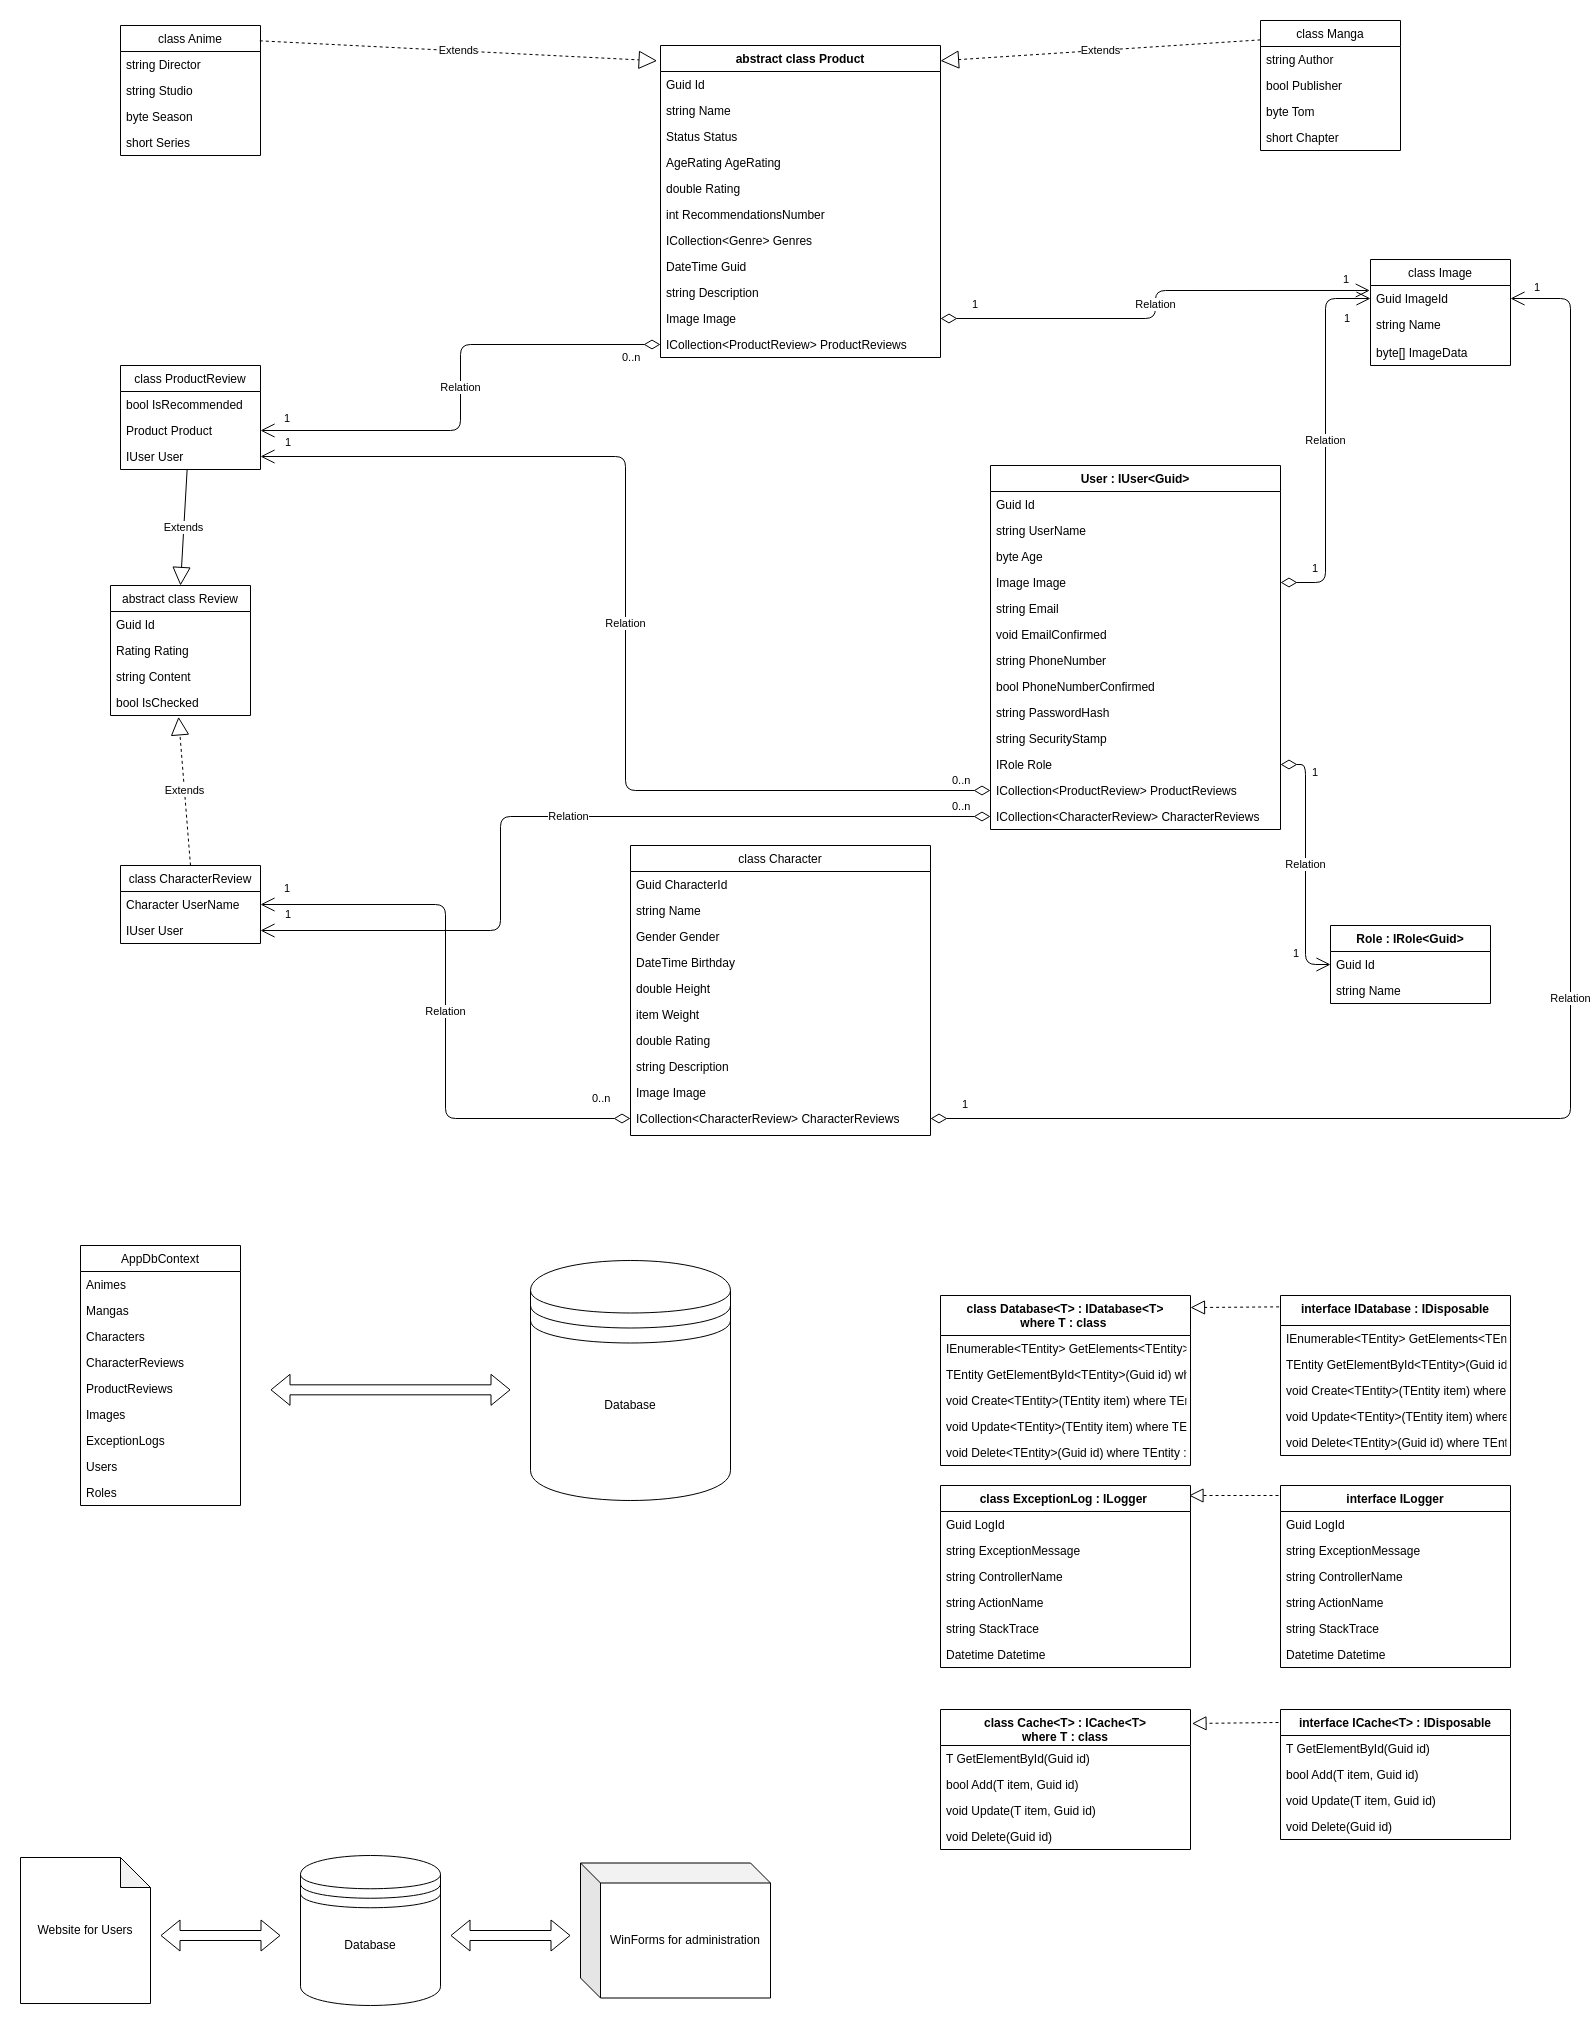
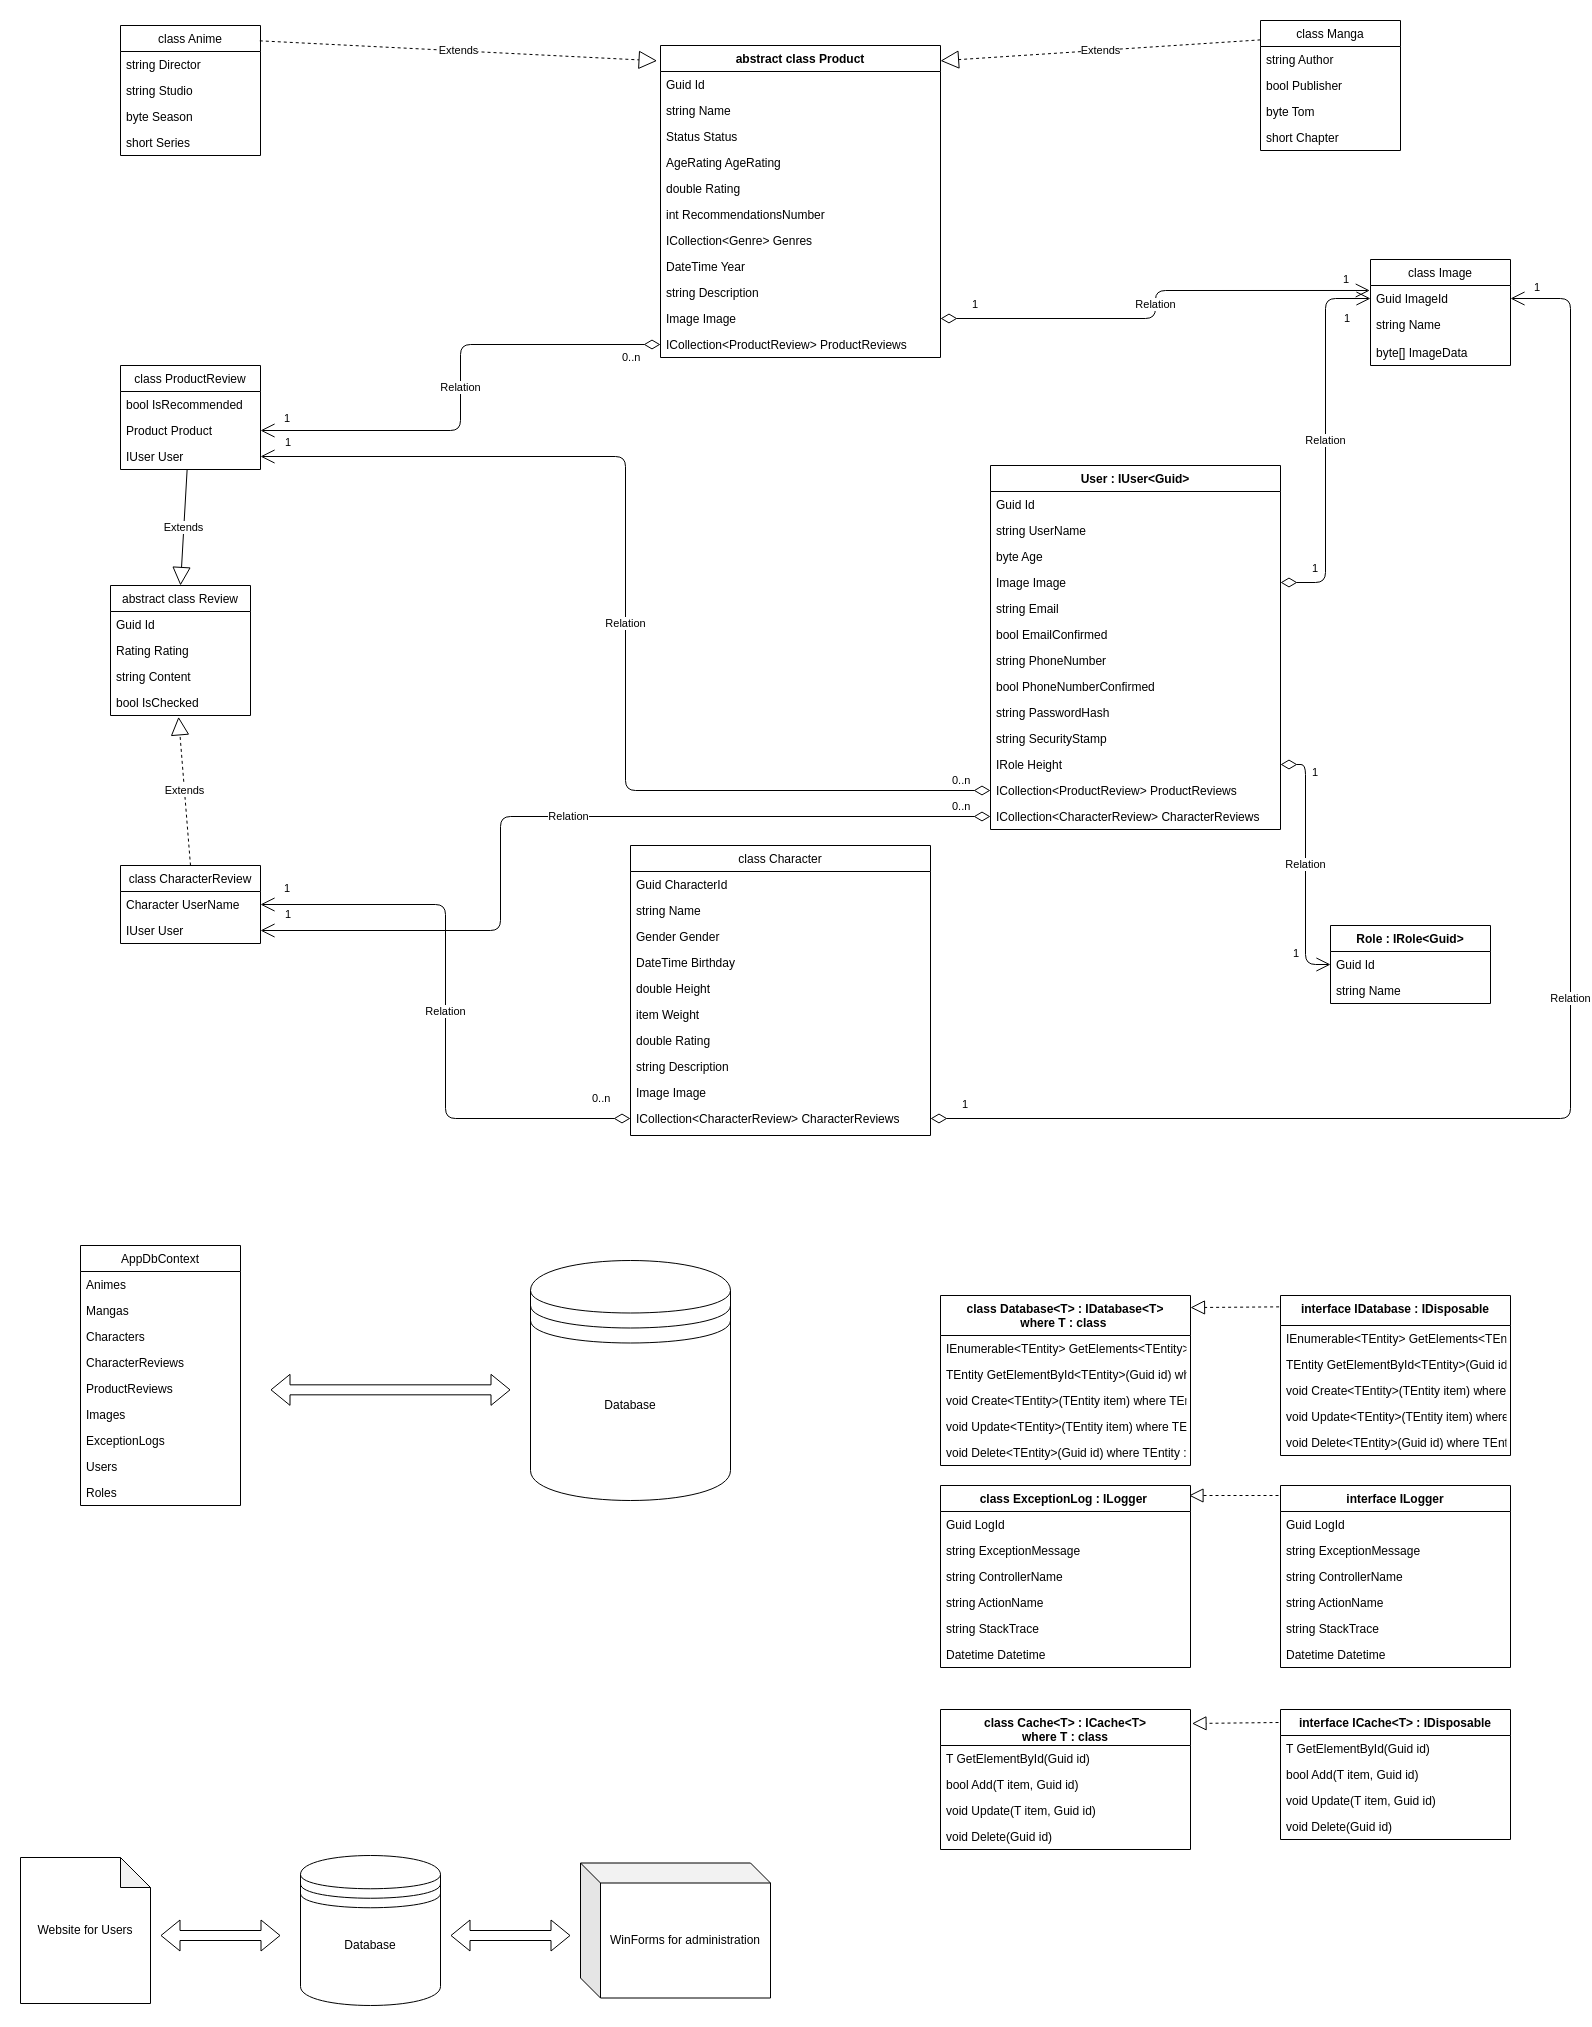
node "DateTime Guid": label "DateTime Guid" -> "DateTime Year"
node "void EmailConfirmed": label "void EmailConfirmed" -> "bool EmailConfirmed"
node "IRole Role": label "IRole Role" -> "IRole Height"
